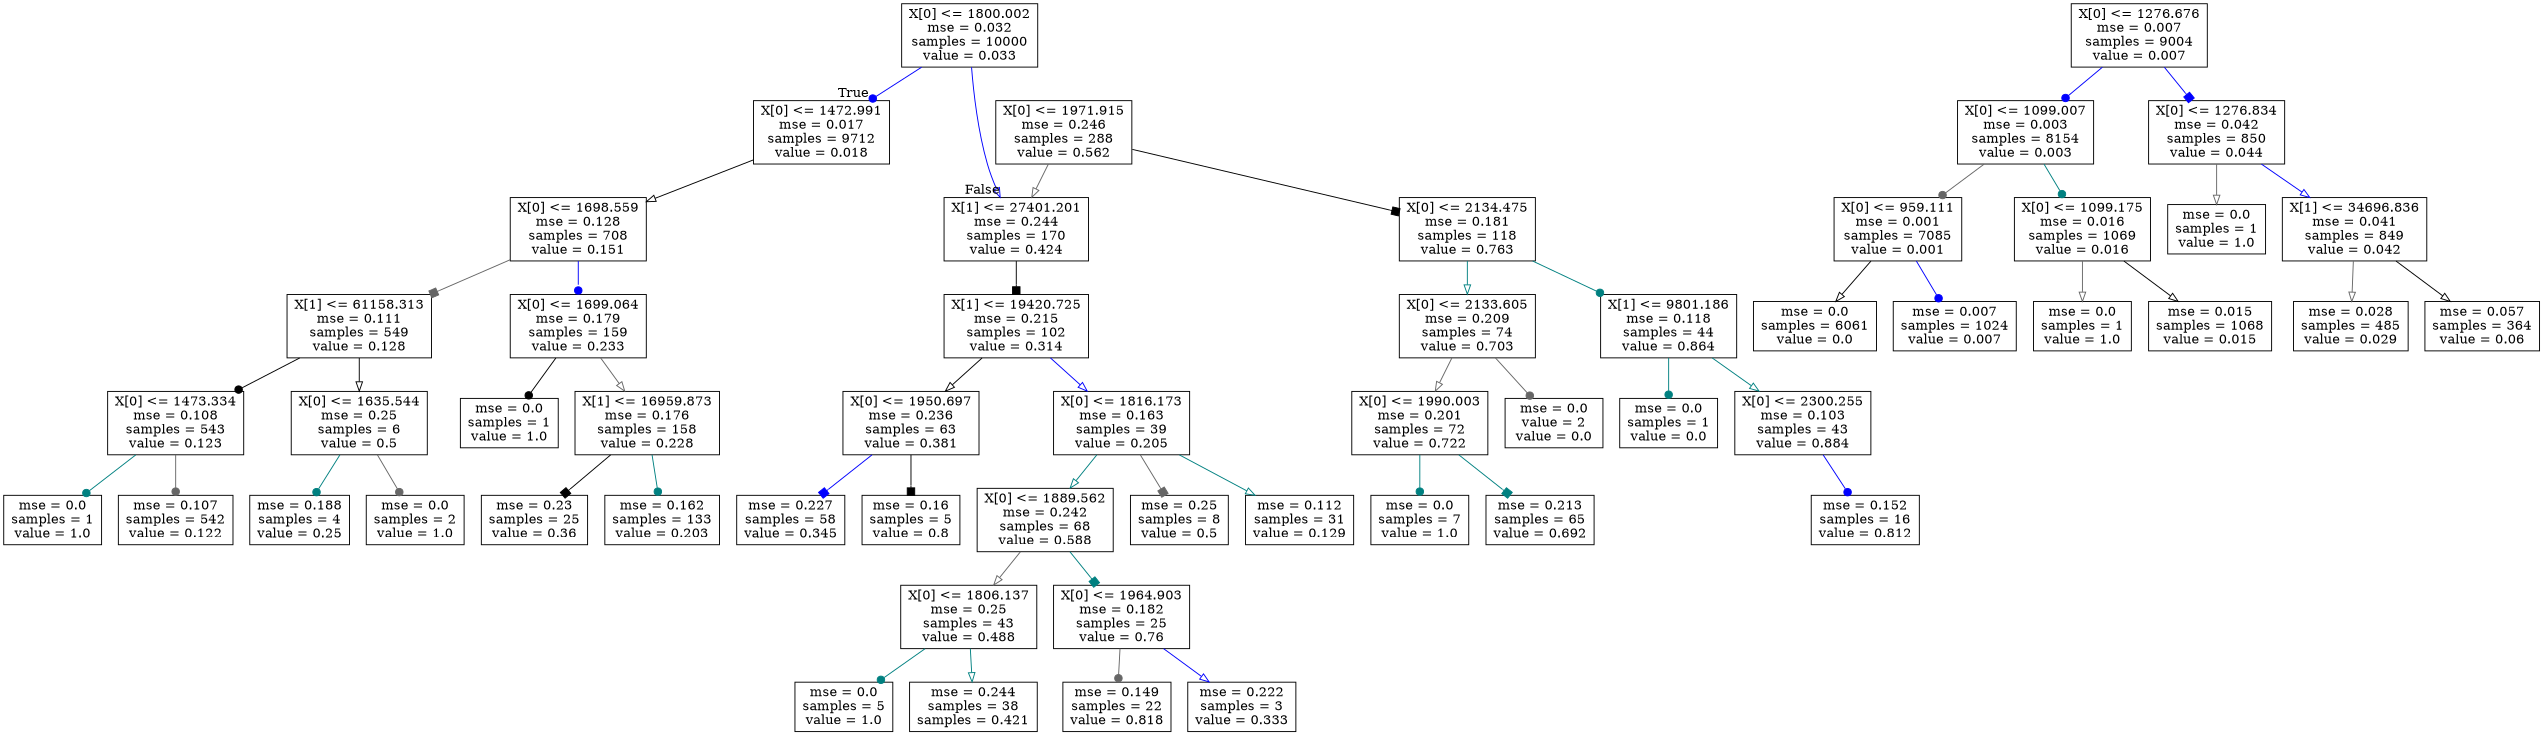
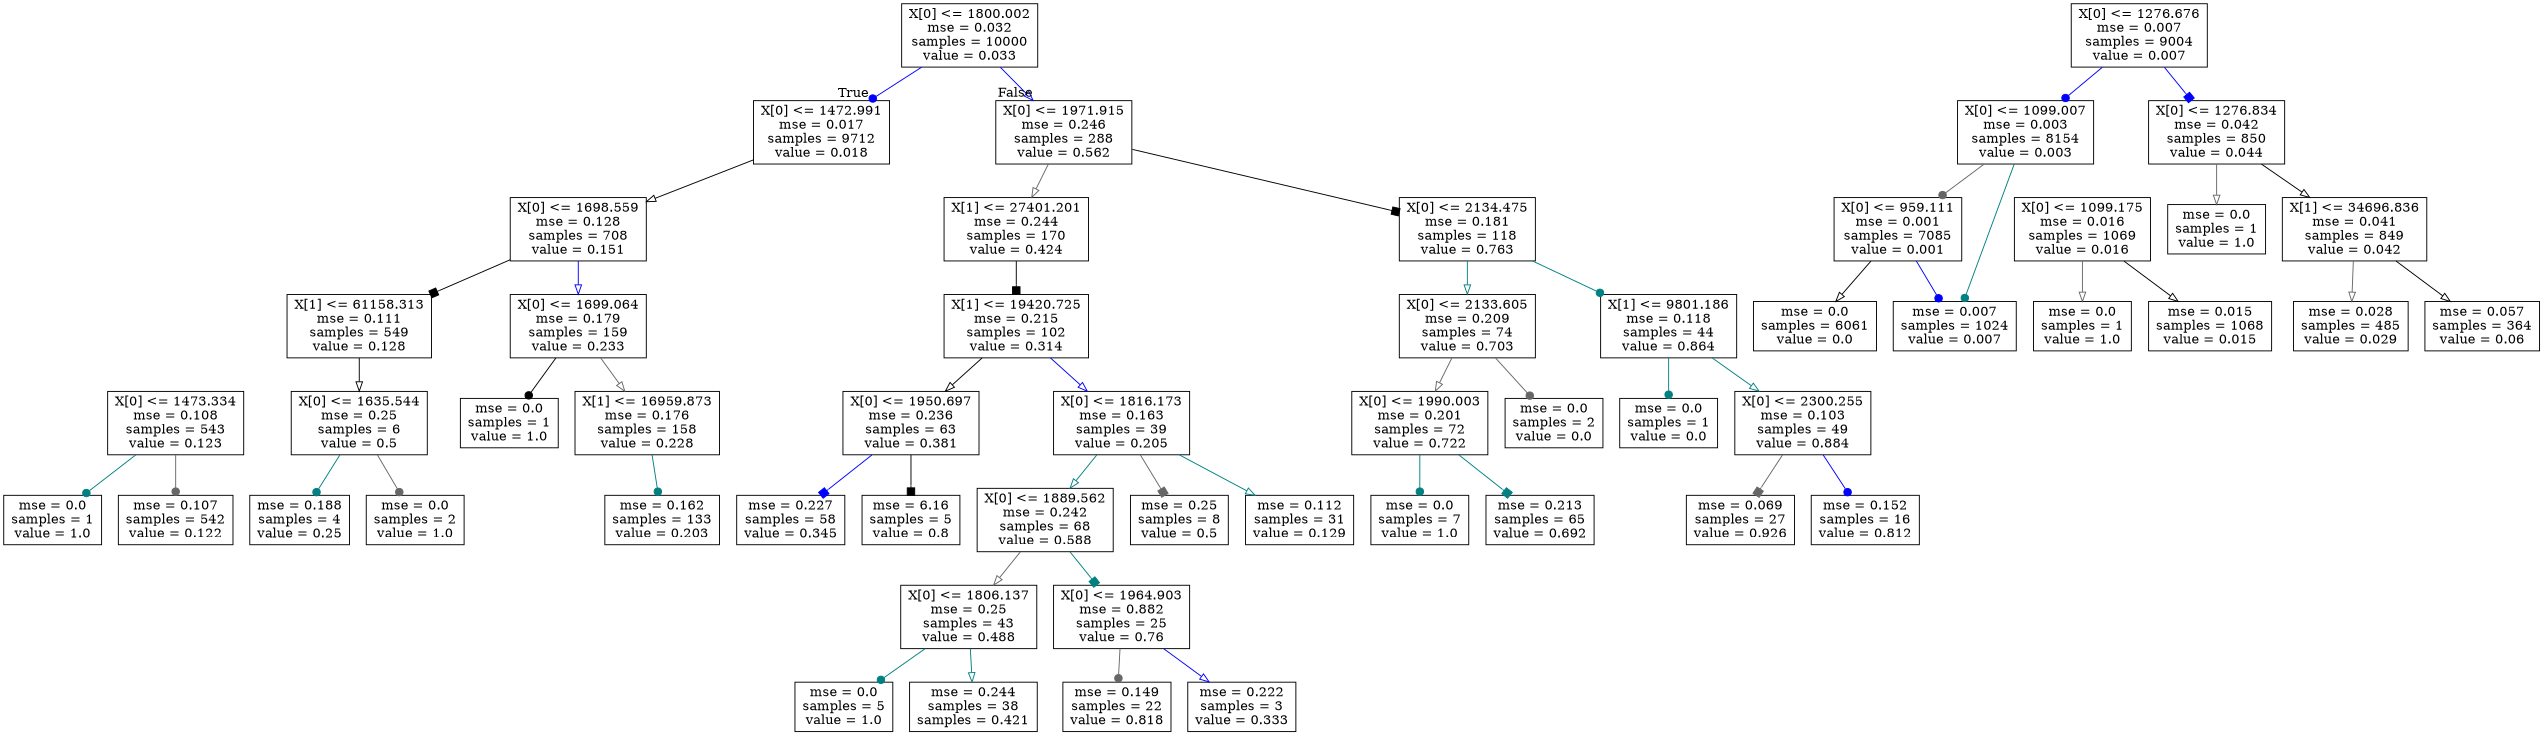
edge "X[0] <= 1800.002 mse = 0.032 samples = 10000 value = 0.033" -> "X[1] <= 27401.201 mse = 0.244 samples = 170 value = 0.424": now "X[0] <= 1800.002 mse = 0.032 samples = 10000 value = 0.033" -> "X[0] <= 1971.915 mse = 0.246 samples = 288 value = 0.562"
edge "X[0] <= 1099.007 mse = 0.003 samples = 8154 value = 0.003" -> "X[0] <= 1099.175 mse = 0.016 samples = 1069 value = 0.016": now "X[0] <= 1099.007 mse = 0.003 samples = 8154 value = 0.003" -> "mse = 0.007 samples = 1024 value = 0.007"
edge "X[0] <= 1276.834 mse = 0.042 samples = 850 value = 0.044" -> "X[1] <= 34696.836 mse = 0.041 samples = 849 value = 0.042": color blue -> black
edge "X[0] <= 1698.559 mse = 0.128 samples = 708 value = 0.151" -> "X[0] <= 1699.064 mse = 0.179 samples = 159 value = 0.233": arrowhead dot -> onormal
edge "X[0] <= 1698.559 mse = 0.128 samples = 708 value = 0.151" -> "X[1] <= 61158.313 mse = 0.111 samples = 549 value = 0.128": color gray40 -> black
edge "X[1] <= 61158.313 mse = 0.111 samples = 549 value = 0.128" -> "X[0] <= 1473.334 mse = 0.108 samples = 543 value = 0.123": removed
node "mse = 0.0 value = 2 value = 0.0": label "mse = 0.0 value = 2 value = 0.0" -> "mse = 0.0 samples = 2 value = 0.0"
node "X[0] <= 2300.255 mse = 0.103 samples = 43 value = 0.884": label "X[0] <= 2300.255 mse = 0.103 samples = 43 value = 0.884" -> "X[0] <= 2300.255 mse = 0.103 samples = 49 value = 0.884"
node "mse = 0.23 samples = 25 value = 0.36": removed
node "mse = 0.16 samples = 5 value = 0.8": label "mse = 0.16 samples = 5 value = 0.8" -> "mse = 6.16 samples = 5 value = 0.8"
node "mse = 0.069 samples = 27 value = 0.926": added
node "X[0] <= 1964.903 mse = 0.182 samples = 25 value = 0.76": label "X[0] <= 1964.903 mse = 0.182 samples = 25 value = 0.76" -> "X[0] <= 1964.903 mse = 0.882 samples = 25 value = 0.76"
